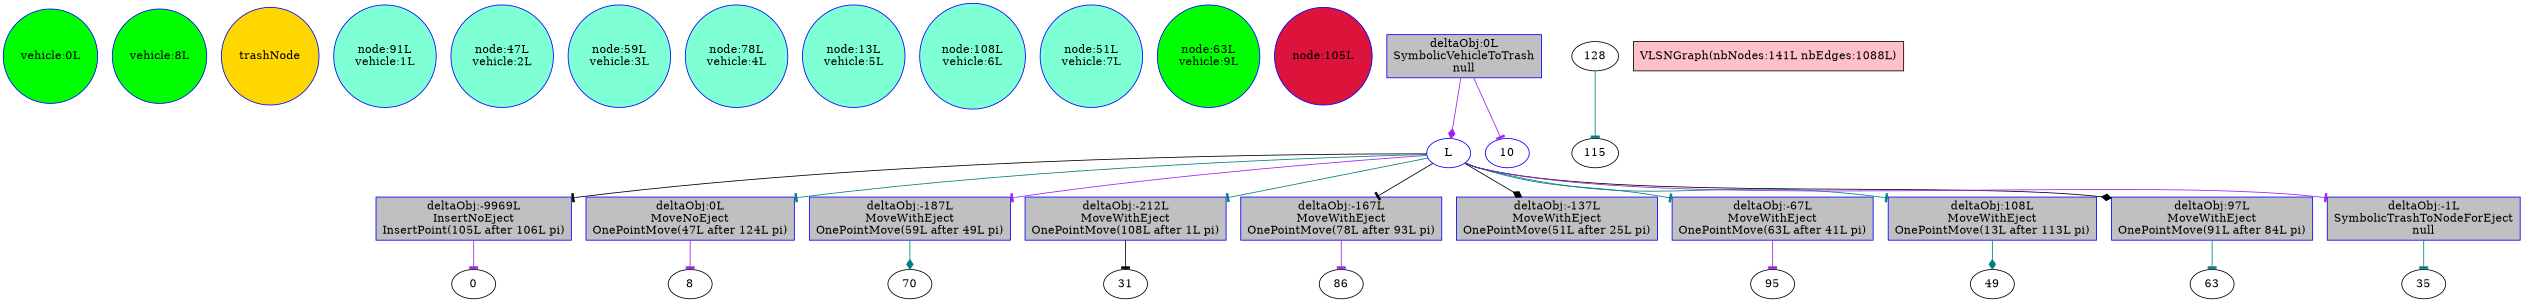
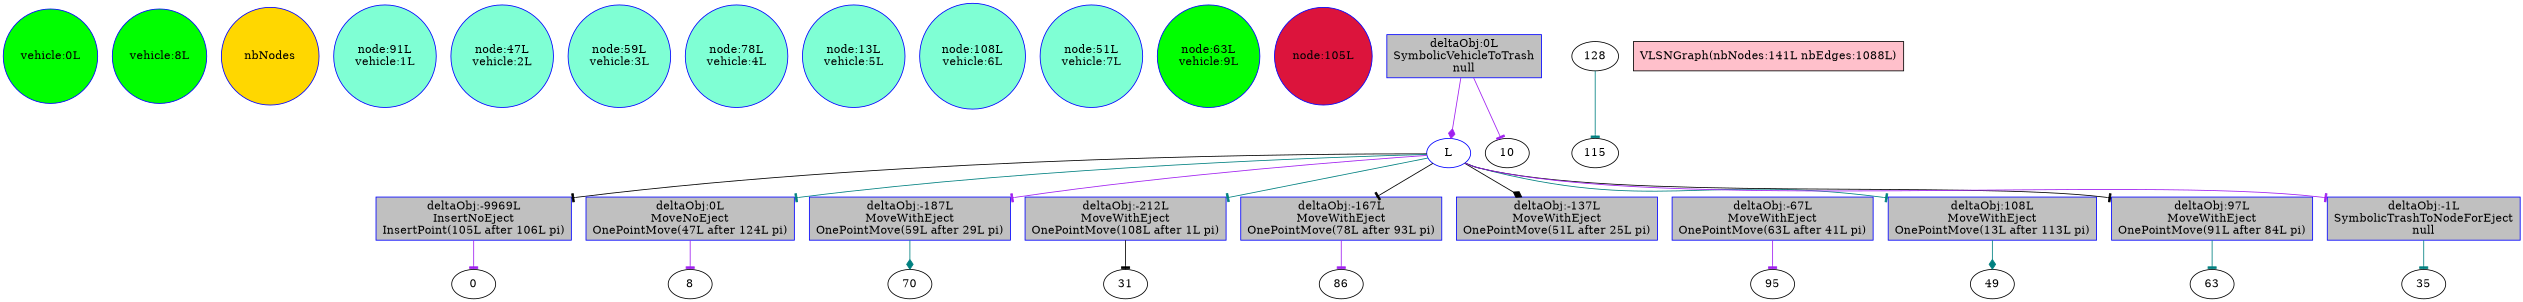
node "trashNode": label "trashNode" -> "nbNodes"
node "10": color blue -> black
edge "L" -> "deltaObj:-67L MoveWithEject OnePointMove(63L after 41L pi)": removed
edge "L" -> "deltaObj:97L MoveWithEject OnePointMove(91L after 84L pi)": arrowhead diamond -> tee
node "deltaObj:-187L MoveWithEject OnePointMove(59L after 49L pi)": label "deltaObj:-187L MoveWithEject OnePointMove(59L after 49L pi)" -> "deltaObj:-187L MoveWithEject OnePointMove(59L after 29L pi)"
